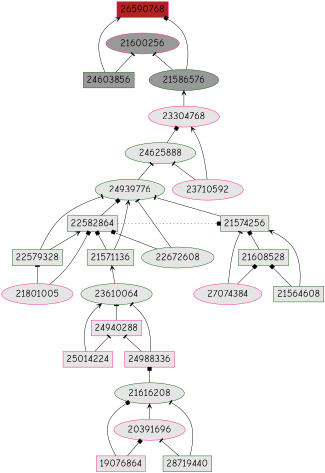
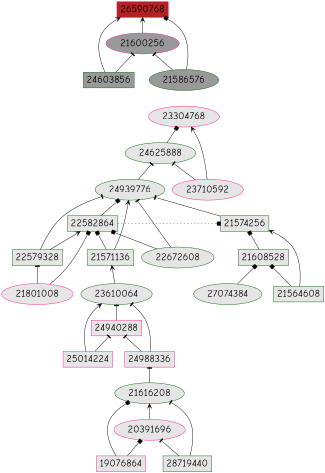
edge "21600256" -> "26590768": added
edge "23304768" -> "21586576": removed
edge "27074384" -> "21574256": removed
node "21801005": label "21801005" -> "21801008"
node "27074384": color deeppink -> darkgreen
edge "21616208" -> "24988336": arrowhead box -> tee
